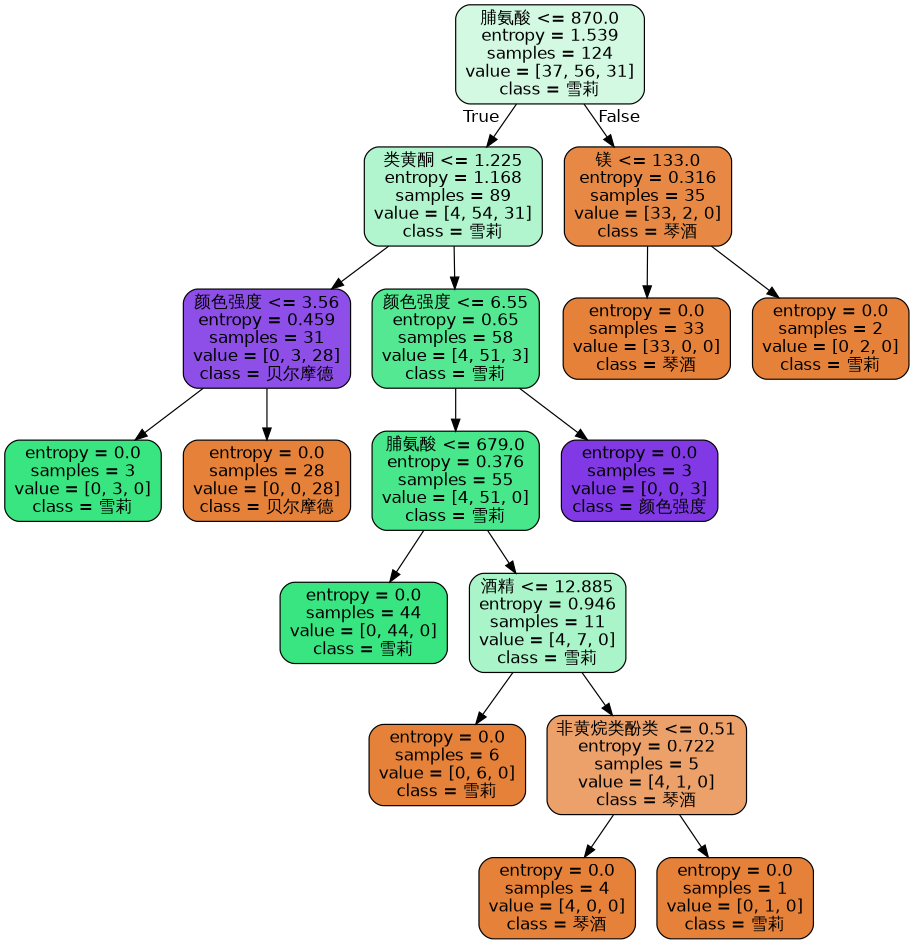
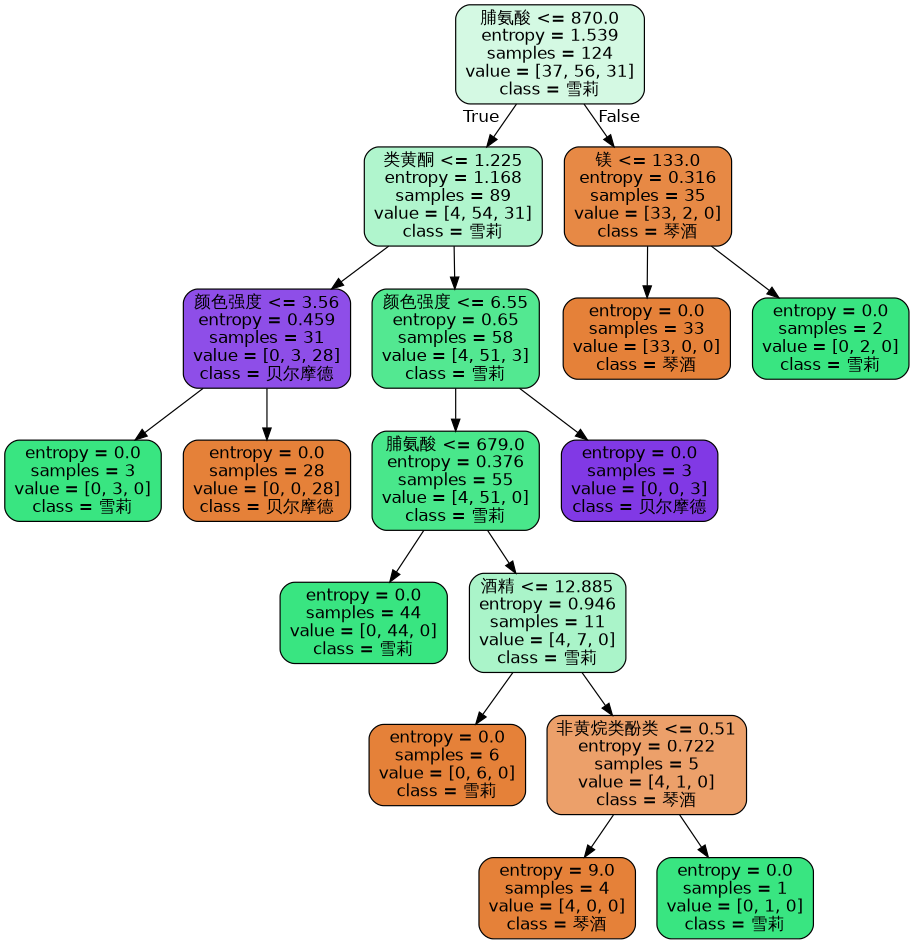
node "entropy = 0.0 samples = 2 value = [0, 2, 0] class = 雪莉": fillcolor #e58139 -> #39e581
node "entropy = 0.0 samples = 3 value = [0, 0, 3] class = 颜色强度": label "entropy = 0.0 samples = 3 value = [0, 0, 3] class = 颜色强度" -> "entropy = 0.0 samples = 3 value = [0, 0, 3] class = 贝尔摩德"
node "entropy = 0.0 samples = 4 value = [4, 0, 0] class = 琴酒": label "entropy = 0.0 samples = 4 value = [4, 0, 0] class = 琴酒" -> "entropy = 9.0 samples = 4 value = [4, 0, 0] class = 琴酒"
node "entropy = 0.0 samples = 1 value = [0, 1, 0] class = 雪莉": fillcolor #e58139 -> #39e581
